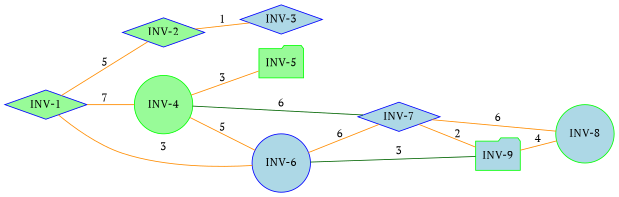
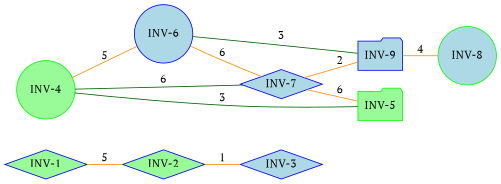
edge "INV-5" -- "INV-4": color darkorange -> darkgreen
edge "INV-1" -- "INV-4": removed, label "7"
edge "INV-7" -- "INV-8": now "INV-7" -- "INV-5"
node "INV-9": color green -> blue
edge "INV-1" -- "INV-6": removed, label "3"
